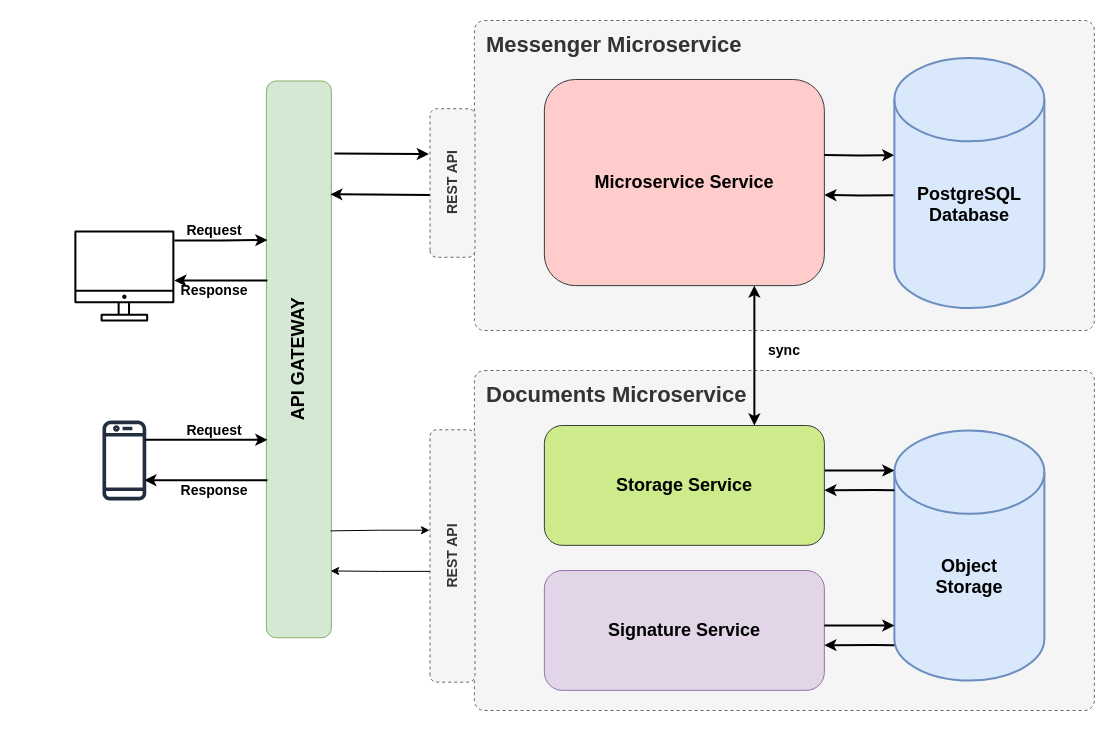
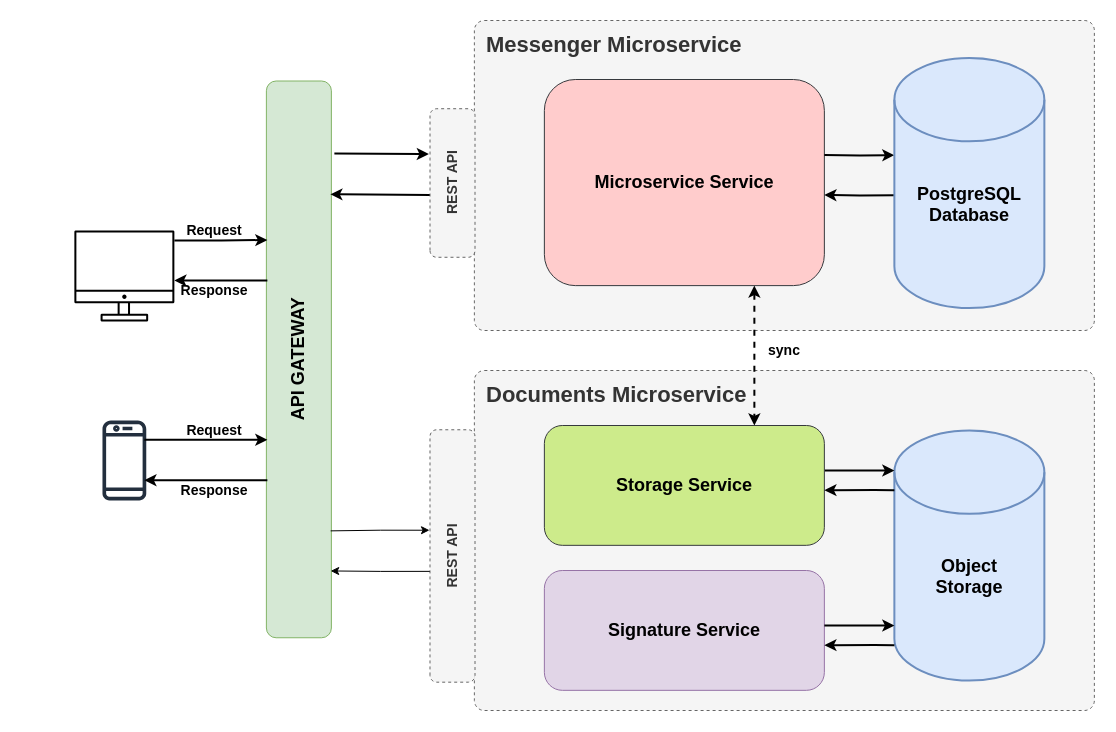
edge "Microservice Service" -- "Storage Service": style solid -> dashed
